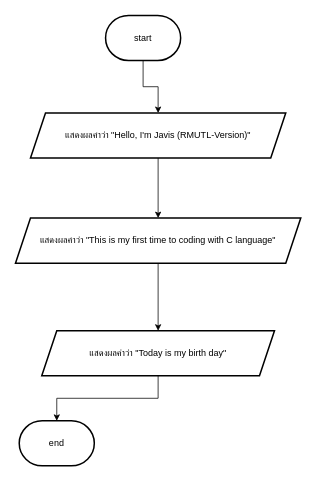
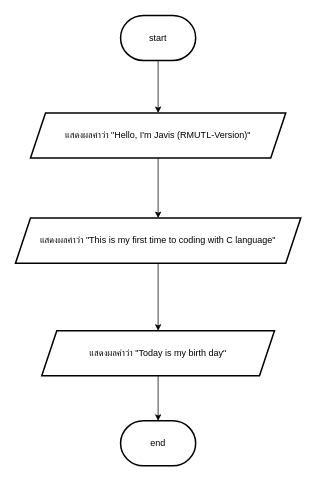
node "start": moved (143, 38) -> (158, 38)
node "end": moved (57, 443) -> (158, 443)
